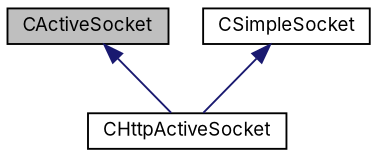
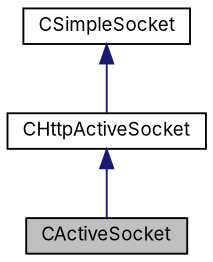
edge "CHttpActiveSocket" -> "CActiveSocket": reversed
